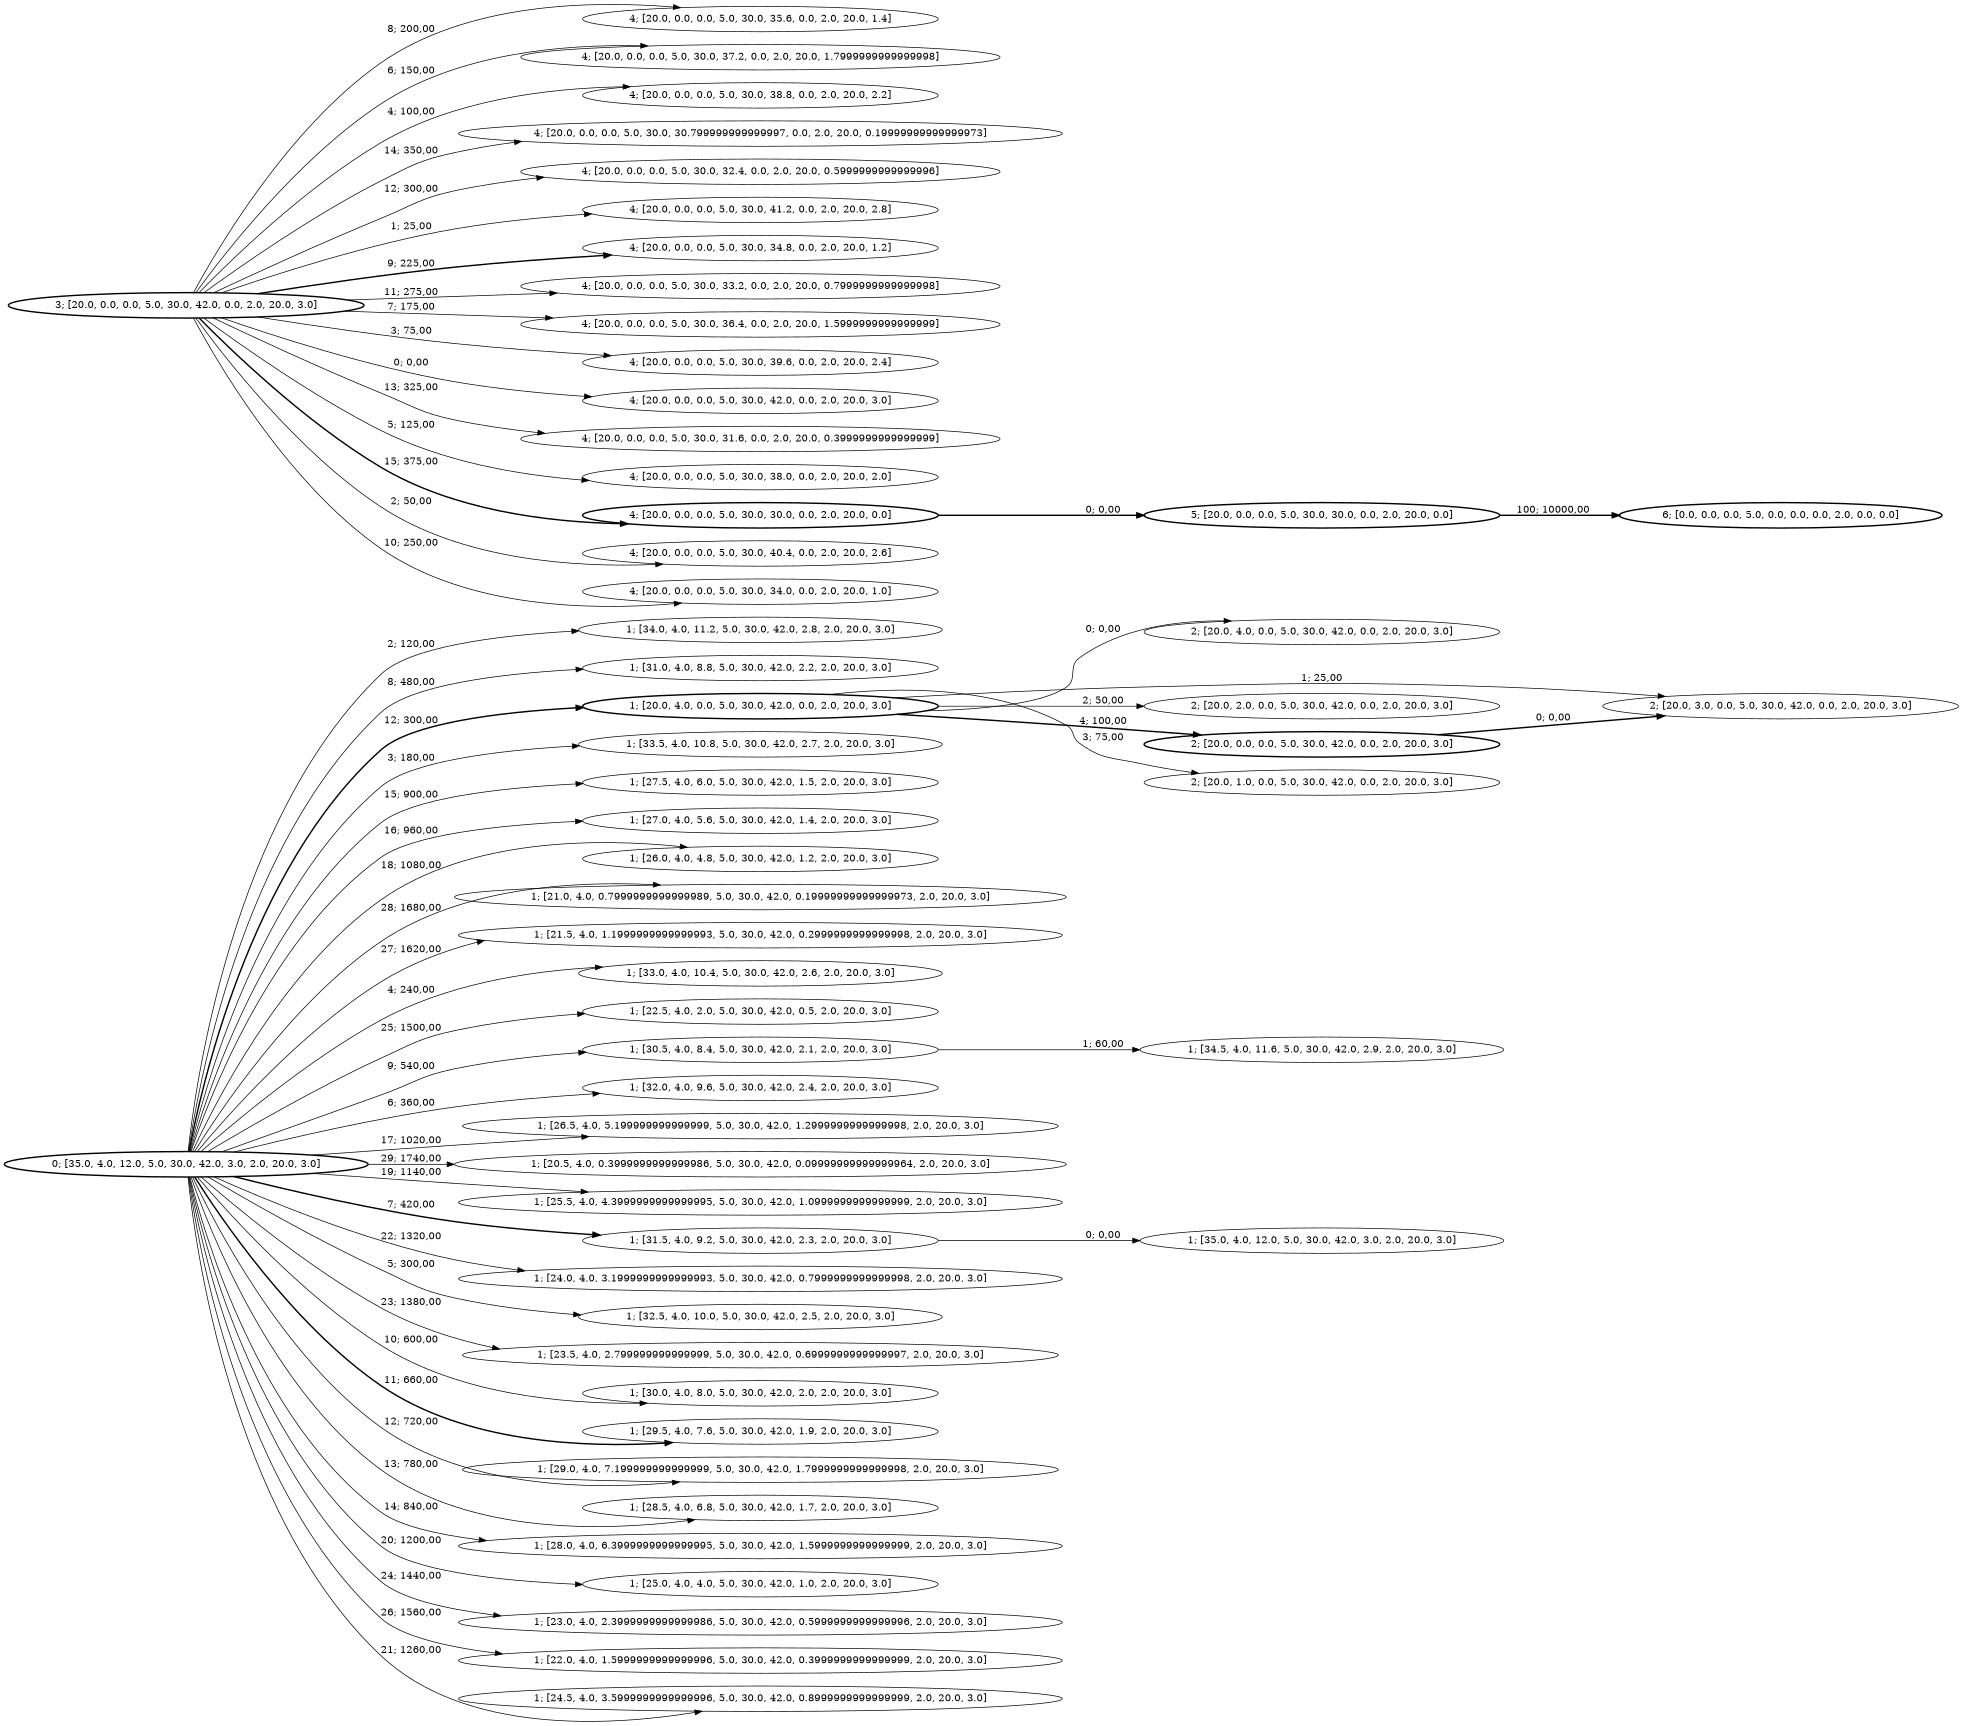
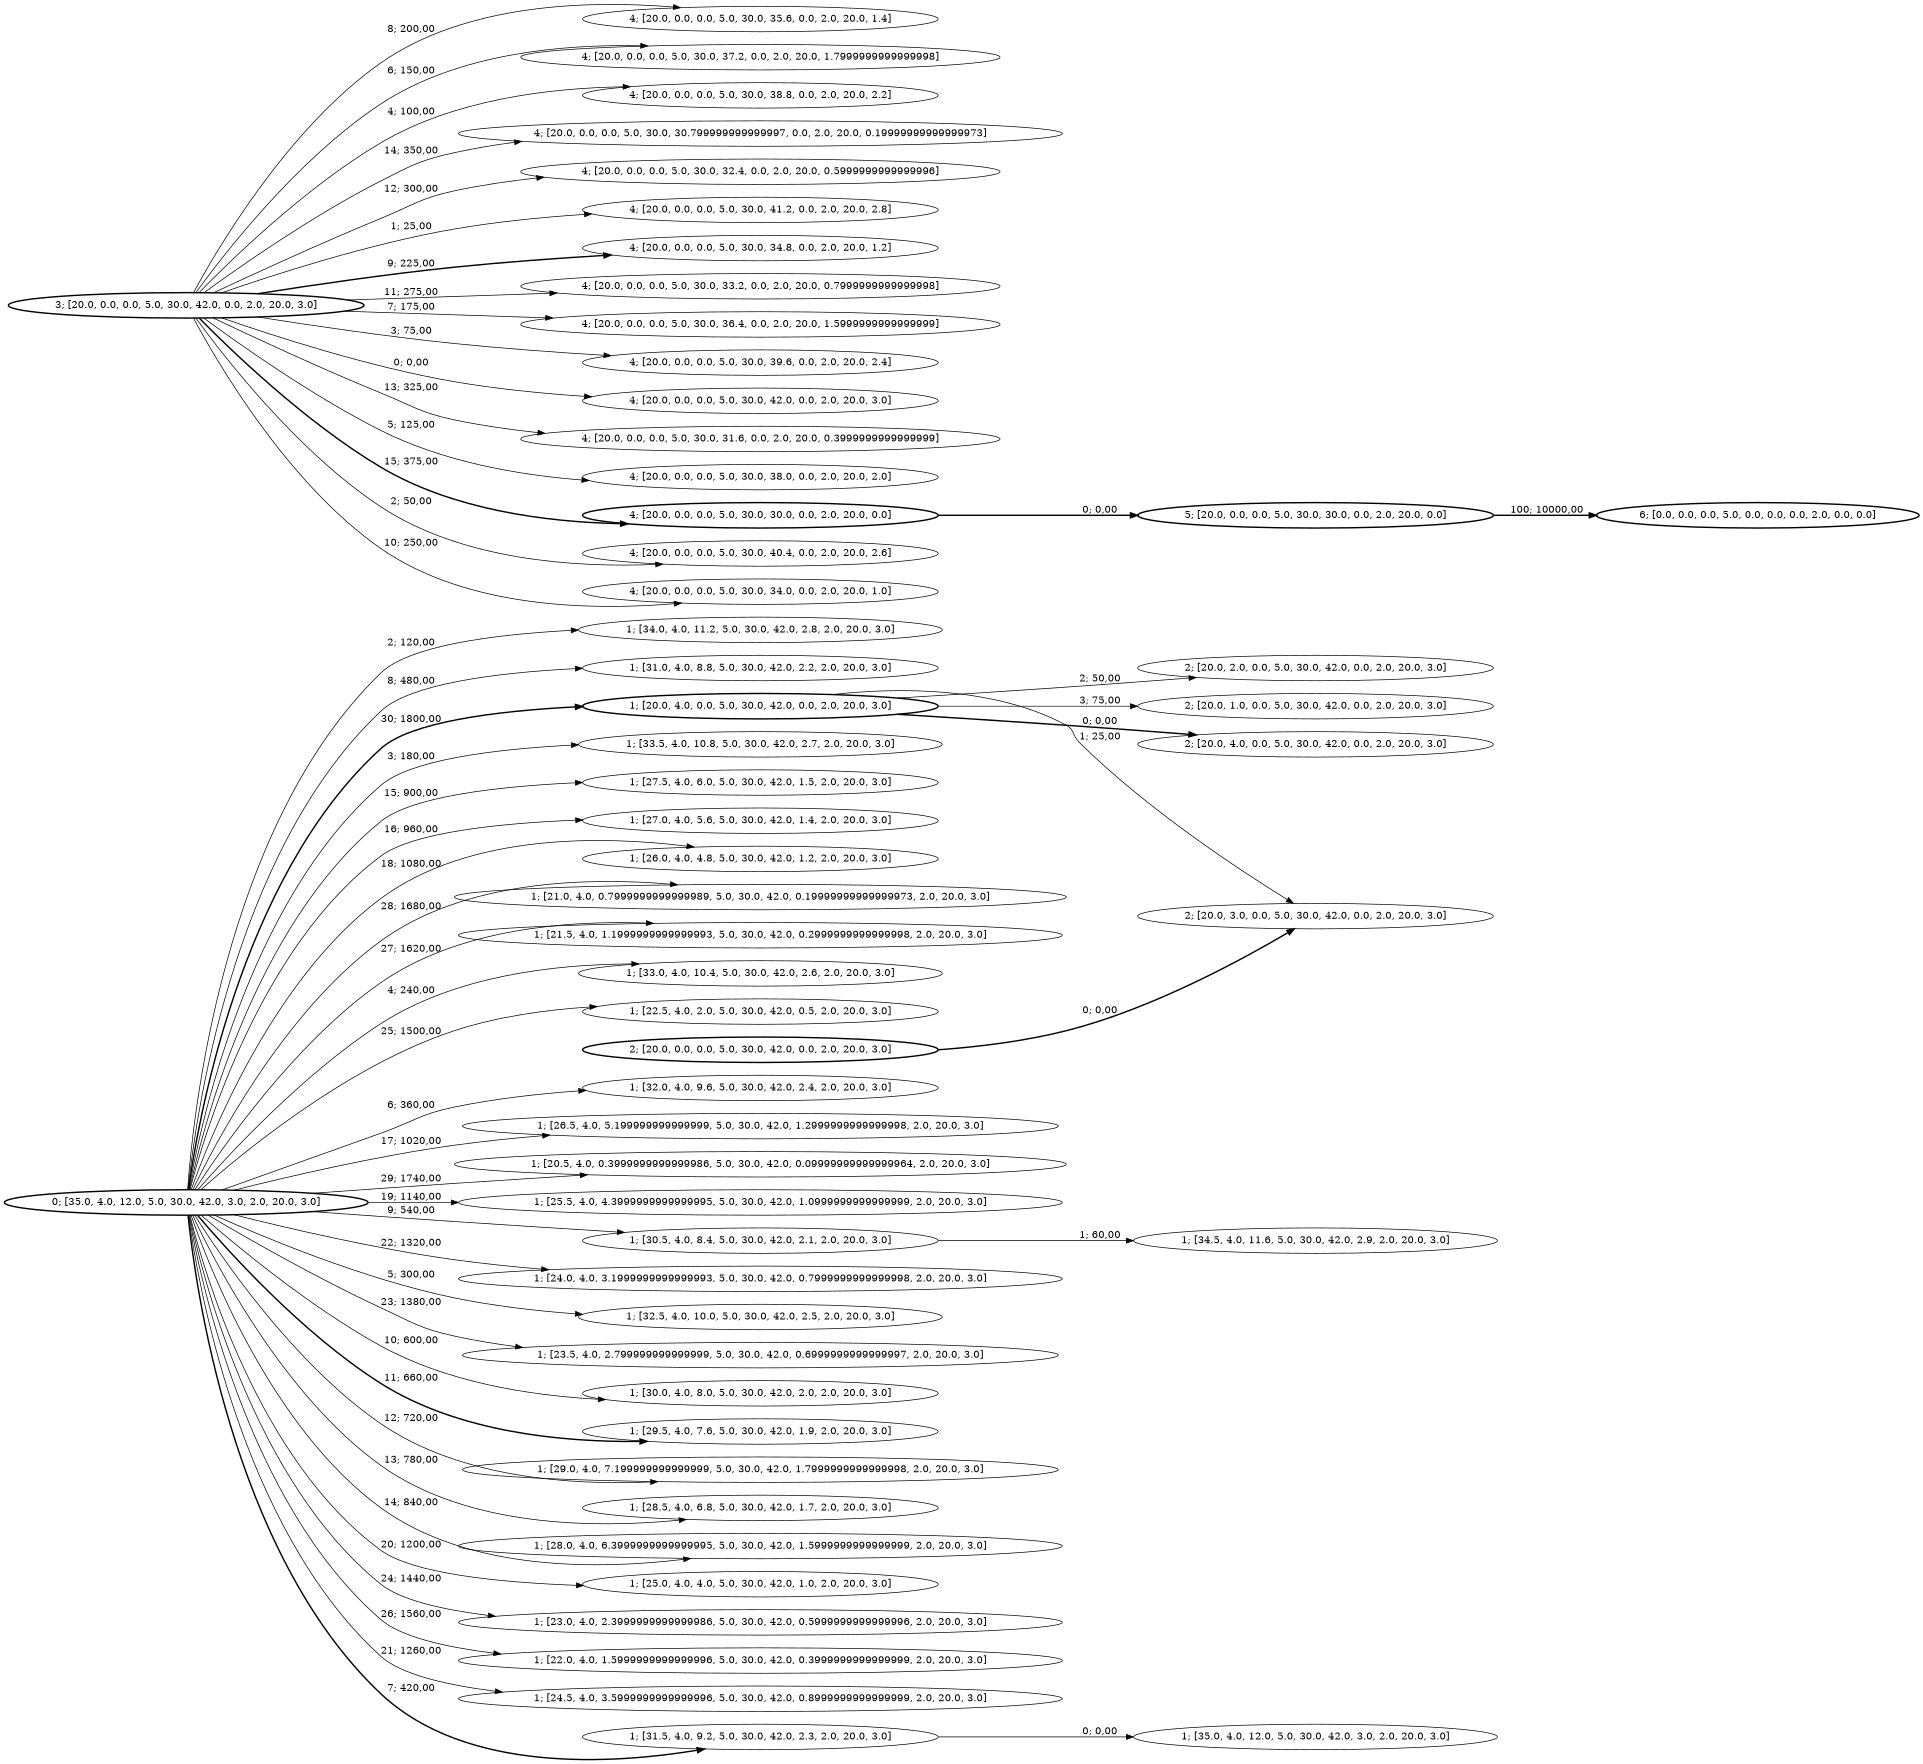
edge "1; [20.0, 4.0, 0.0, 5.0, 30.0, 42.0, 0.0, 2.0, 20.0, 3.0]" -> "2; [20.0, 4.0, 0.0, 5.0, 30.0, 42.0, 0.0, 2.0, 20.0, 3.0]": style solid -> bold
edge "0; [35.0, 4.0, 12.0, 5.0, 30.0, 42.0, 3.0, 2.0, 20.0, 3.0]" -> "1; [20.0, 4.0, 0.0, 5.0, 30.0, 42.0, 0.0, 2.0, 20.0, 3.0]": label "12; 300,00" -> "30; 1800,00"
edge "1; [20.0, 4.0, 0.0, 5.0, 30.0, 42.0, 0.0, 2.0, 20.0, 3.0]" -> "2; [20.0, 0.0, 0.0, 5.0, 30.0, 42.0, 0.0, 2.0, 20.0, 3.0]": removed, label "4; 100,00"
